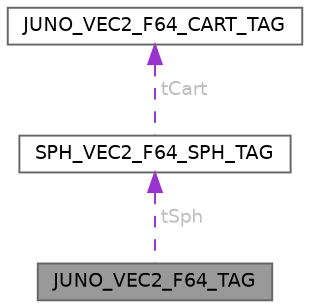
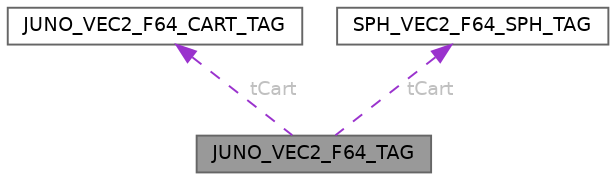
edge "SPH_VEC2_F64_SPH_TAG" -> "JUNO_VEC2_F64_CART_TAG": now "JUNO_VEC2_F64_TAG" -> "JUNO_VEC2_F64_CART_TAG"
edge "JUNO_VEC2_F64_TAG" -> "SPH_VEC2_F64_SPH_TAG": label " tSph" -> " tCart"
